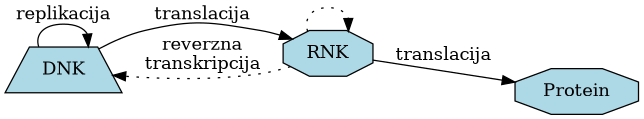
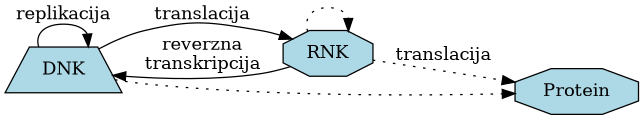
edge "RNK" -> "Protein": style solid -> dotted
edge "RNK" -> "DNK": style dotted -> solid
edge "DNK" -> "Protein": added
